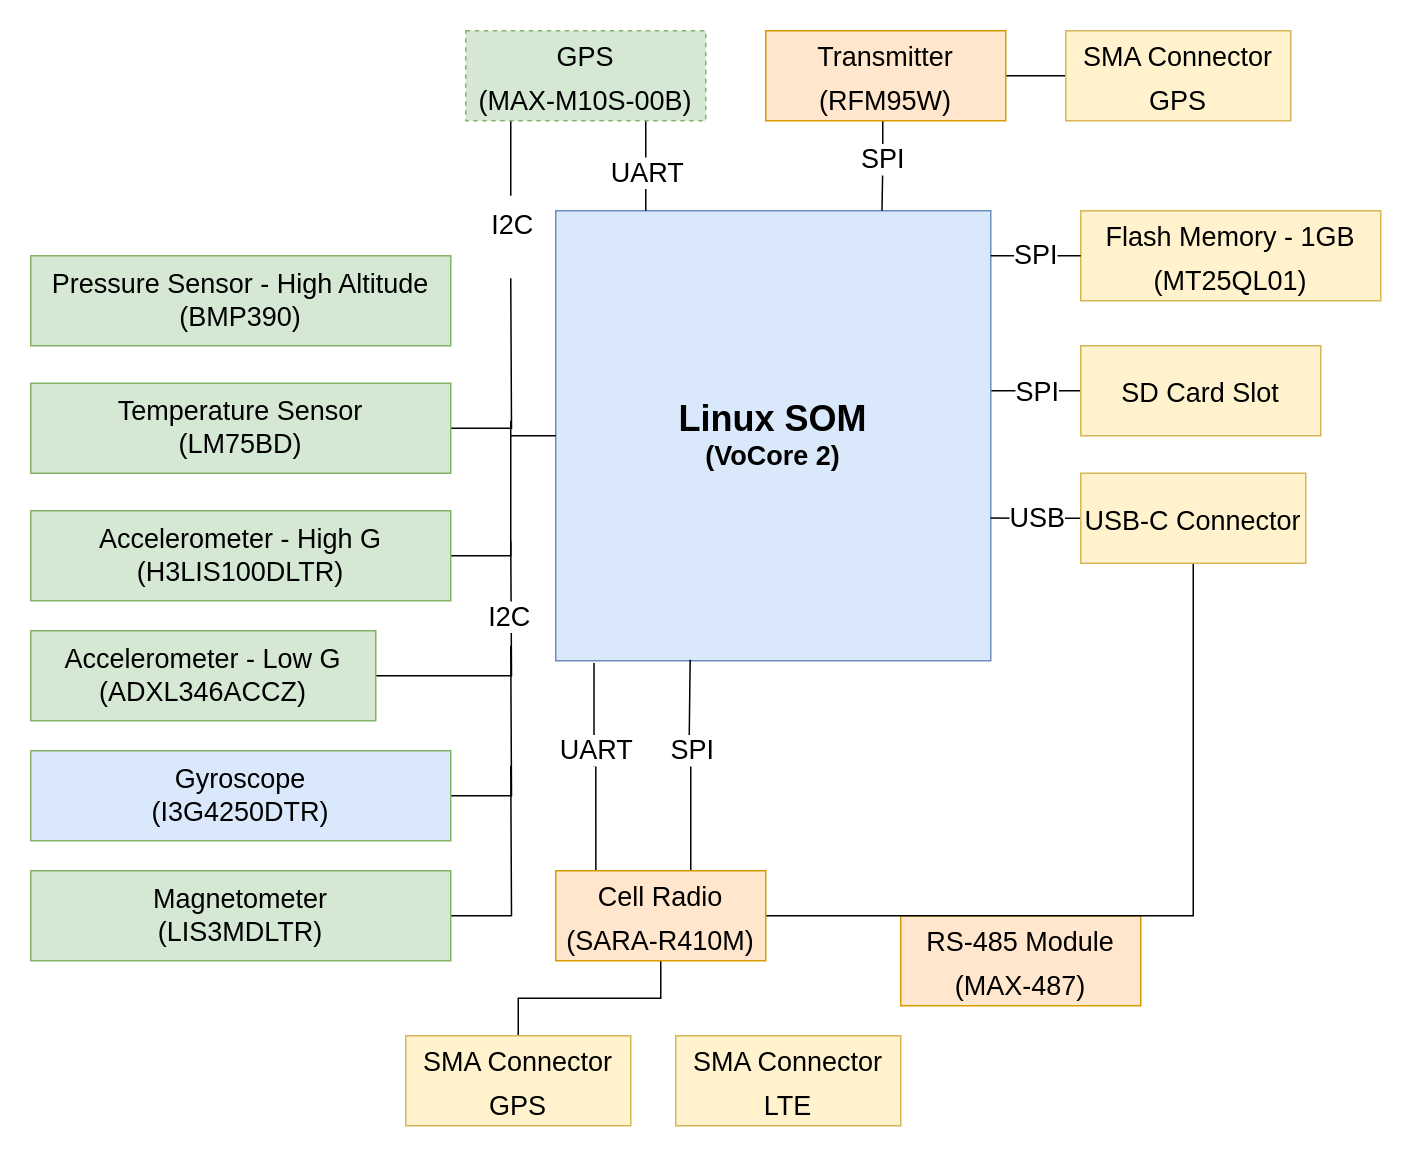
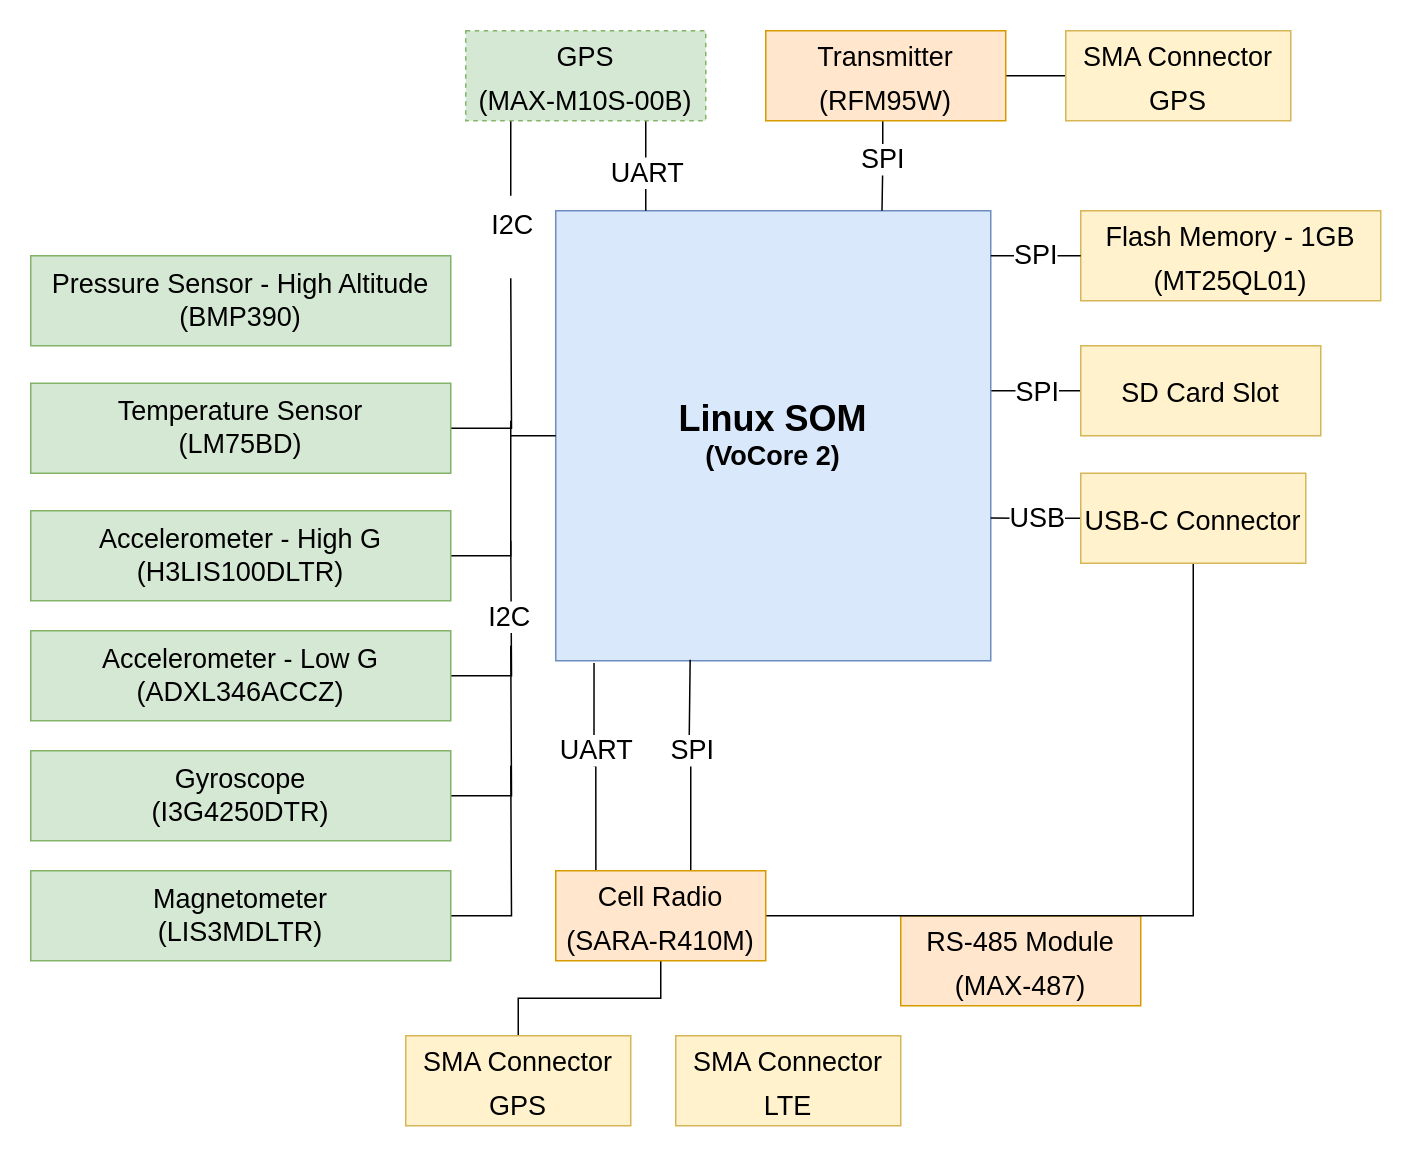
node "Accelerometer - Low G (ADXL346ACCZ)": size 345x90 -> 420x90
node "Gyroscope (I3G4250DTR)": fillcolor #dae8fc -> #d5e8d4
